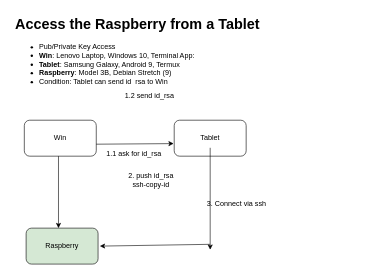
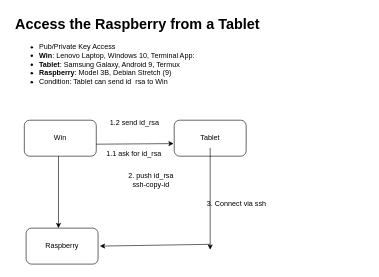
node "1.2 send id_rsa": moved (150, 96) -> (135, 123)
node "Raspberry": fillcolor #d5e8d4 -> #ffffff
